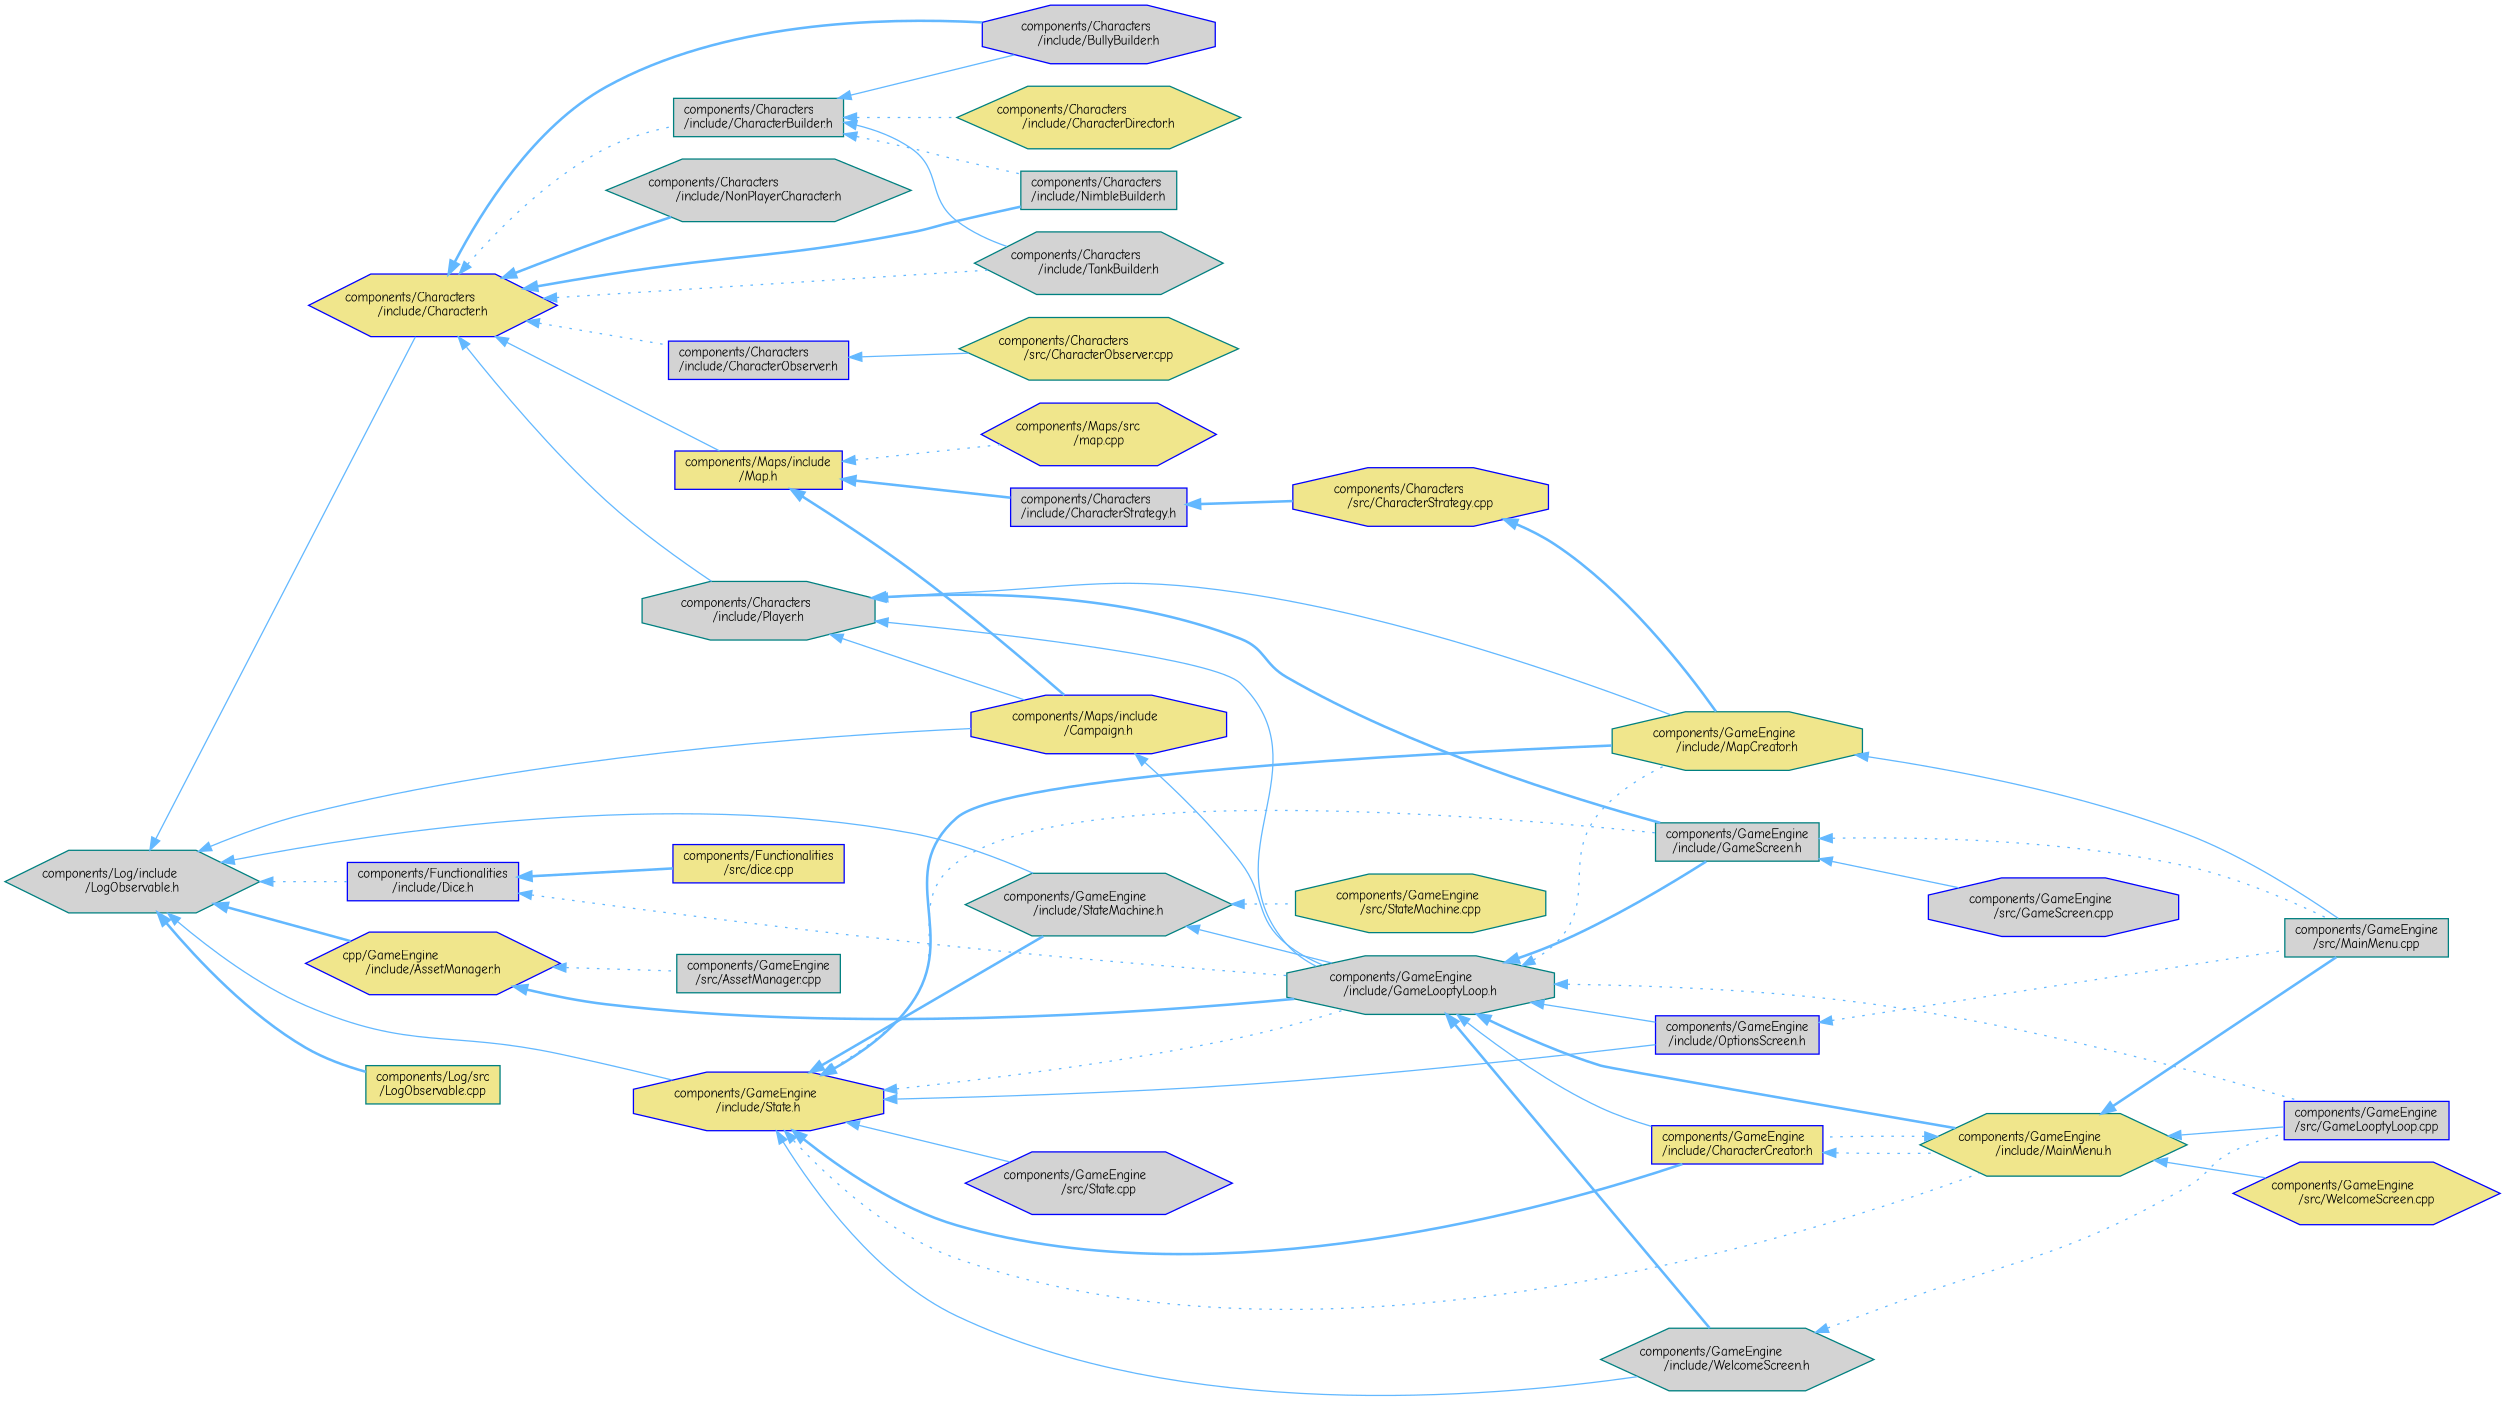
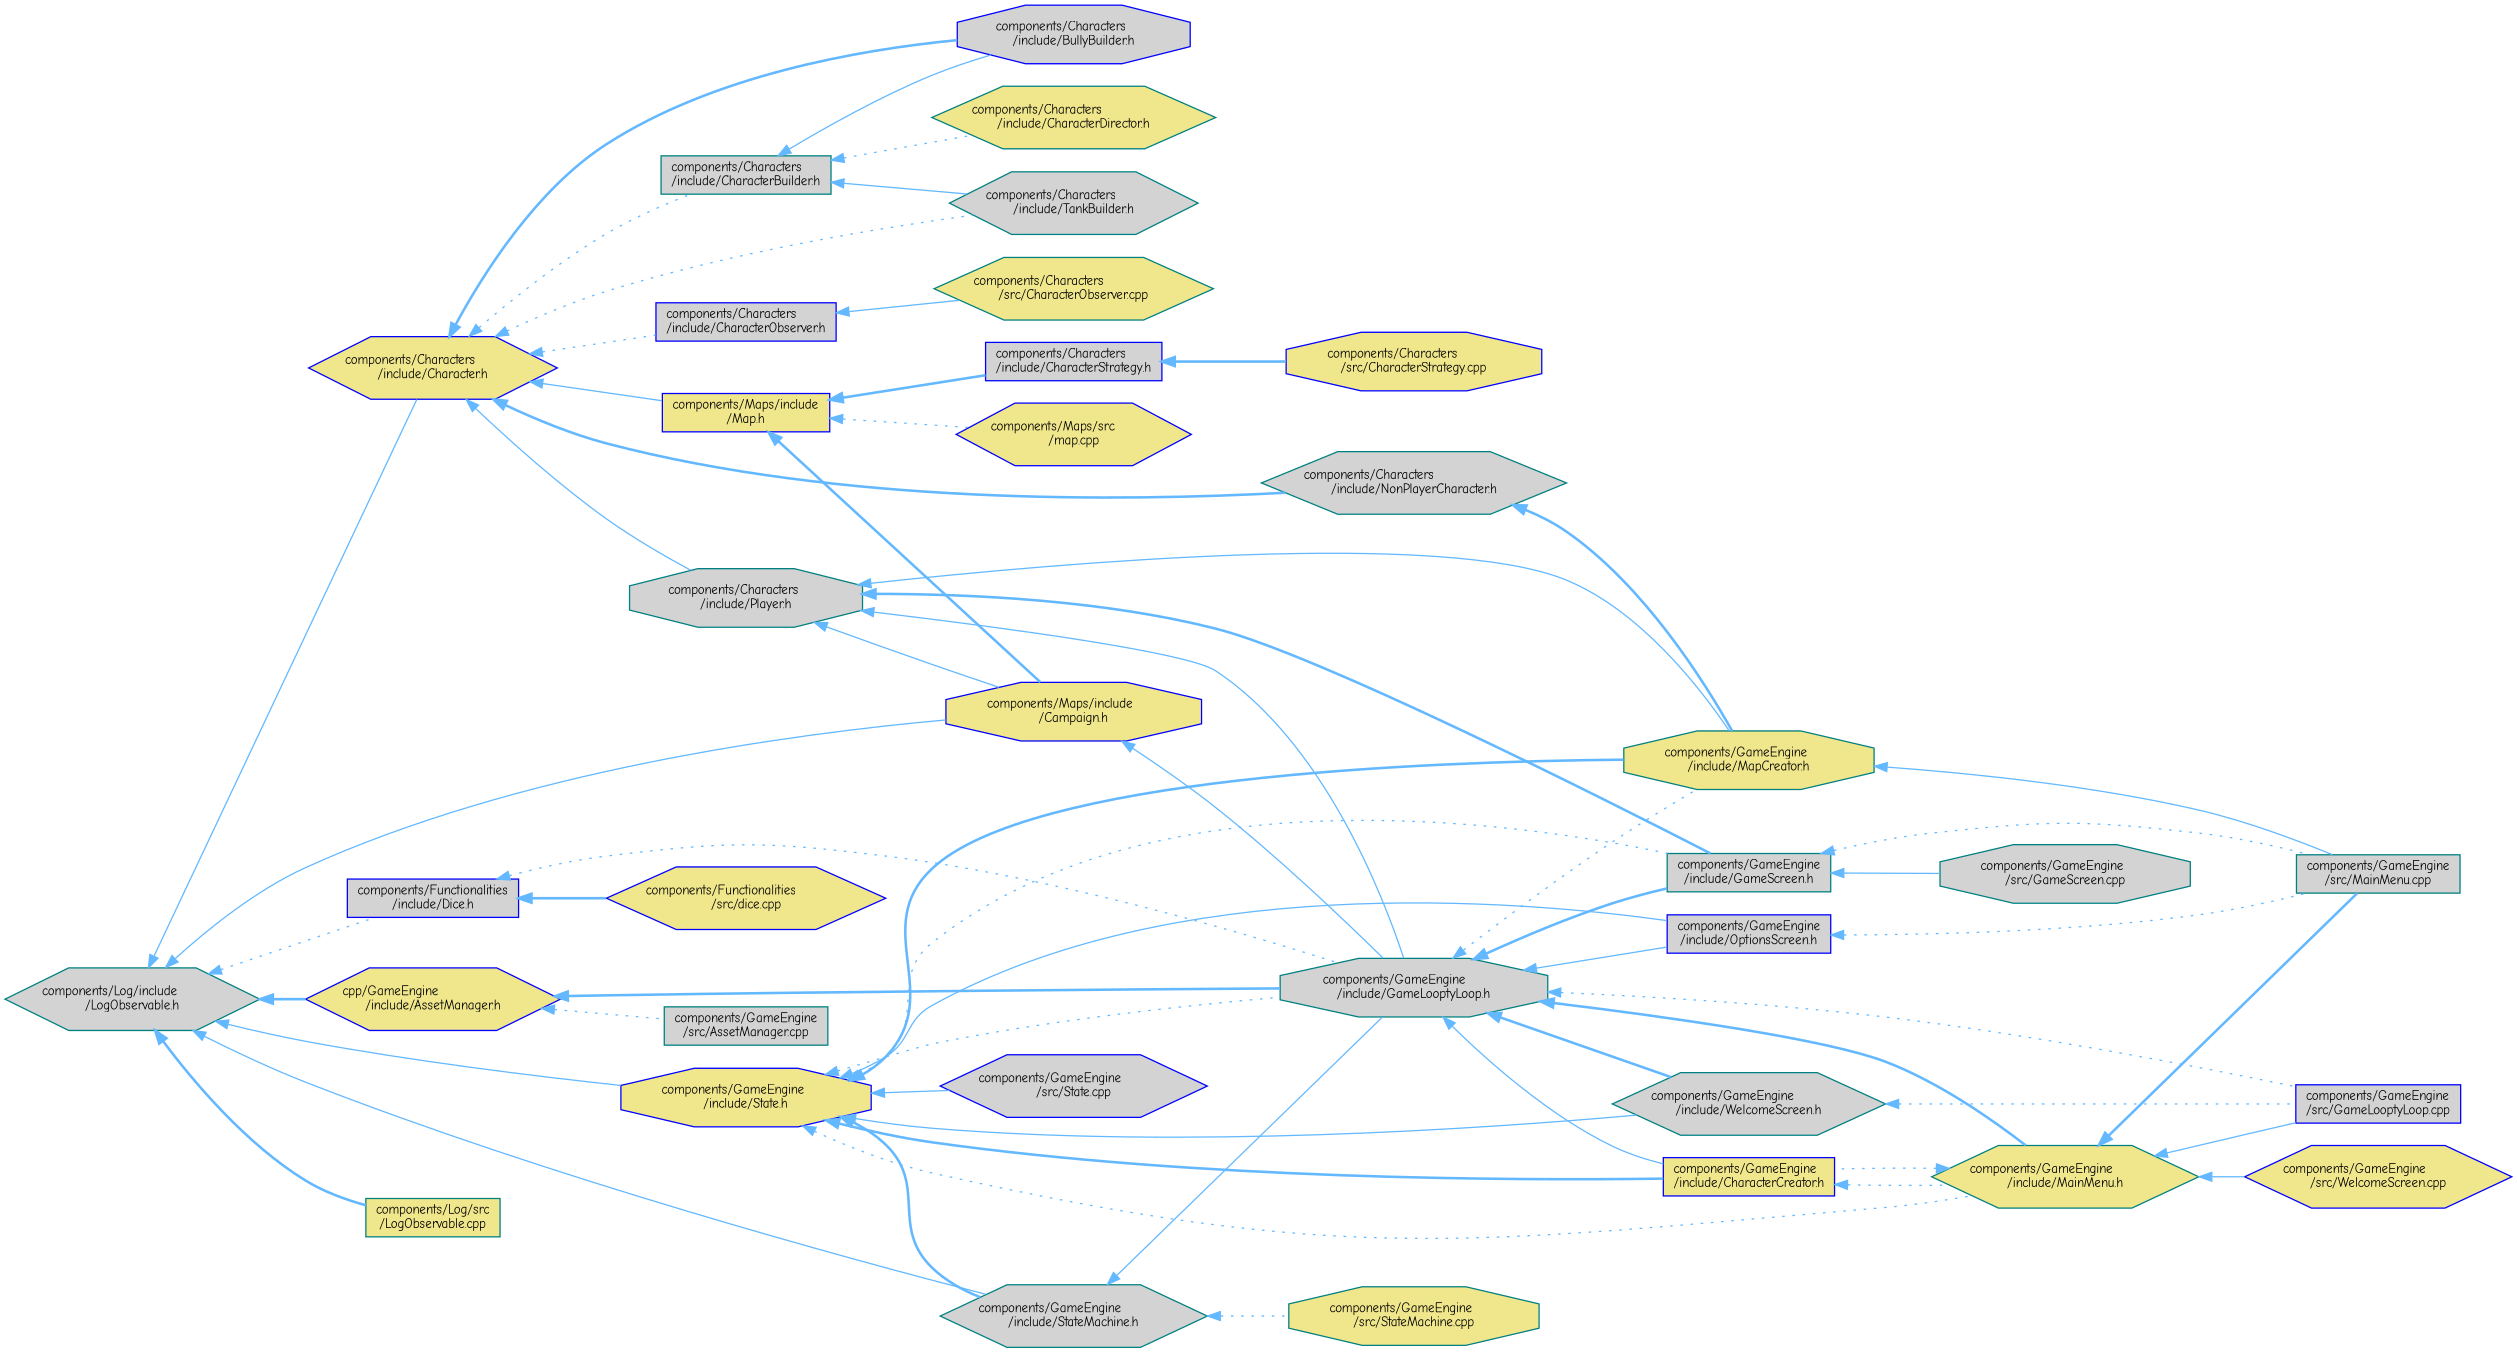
node "components/Characters /include/NimbleBuilder.h": removed
edge "components/GameEngine /include/MapCreator.h" -> "components/Characters /src/CharacterStrategy.cpp": now "components/GameEngine /include/MapCreator.h" -> "components/Characters /include/NonPlayerCharacter.h"
node "components/Functionalities /src/dice.cpp": shape box -> hexagon
node "components/GameEngine /src/GameScreen.cpp": color blue -> teal
